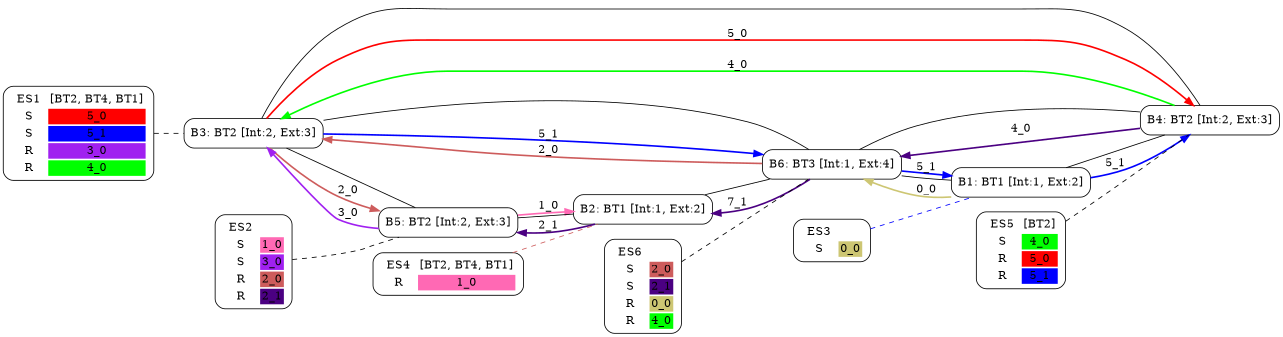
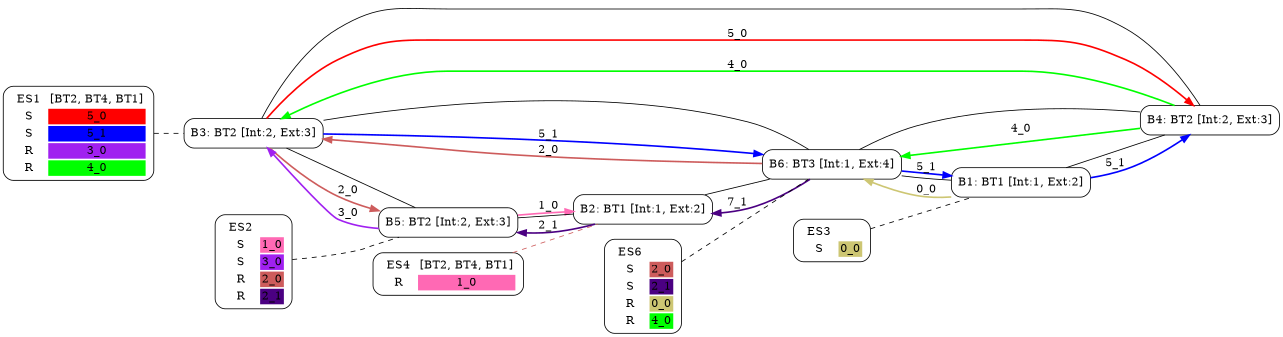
edge "B4: BT2 [Int:2, Ext:3]" -> "B6: BT3 [Int:1, Ext:4]": color indigo -> green
edge "B1: BT1 [Int:1, Ext:2]" -- "ES3": color blue -> black
node "ES5": removed
